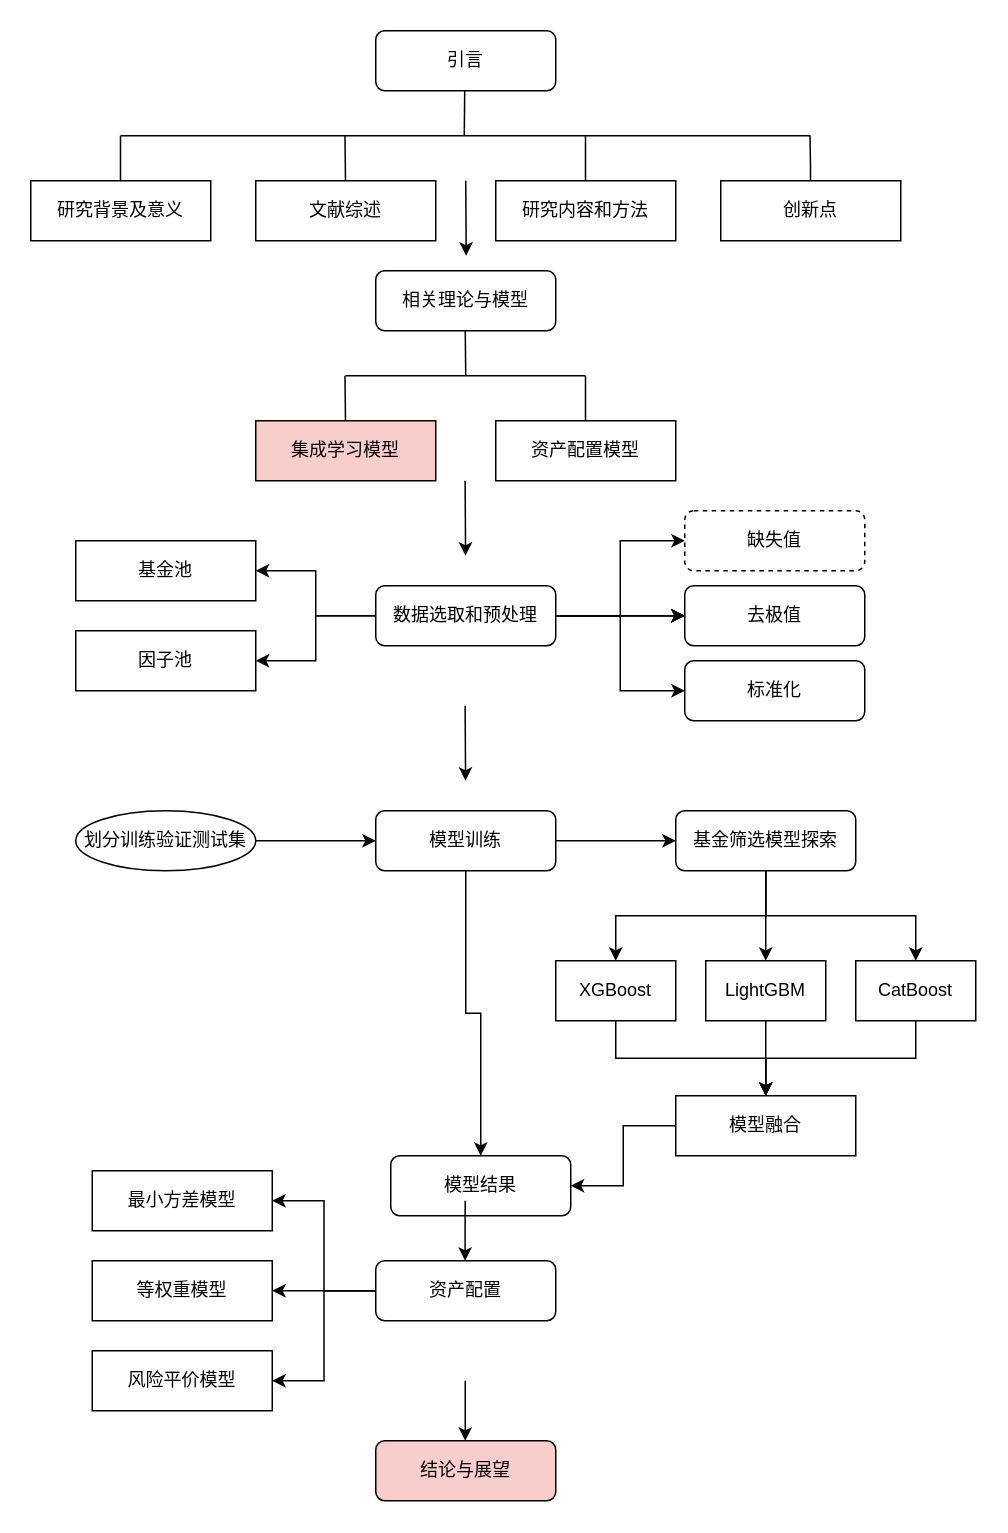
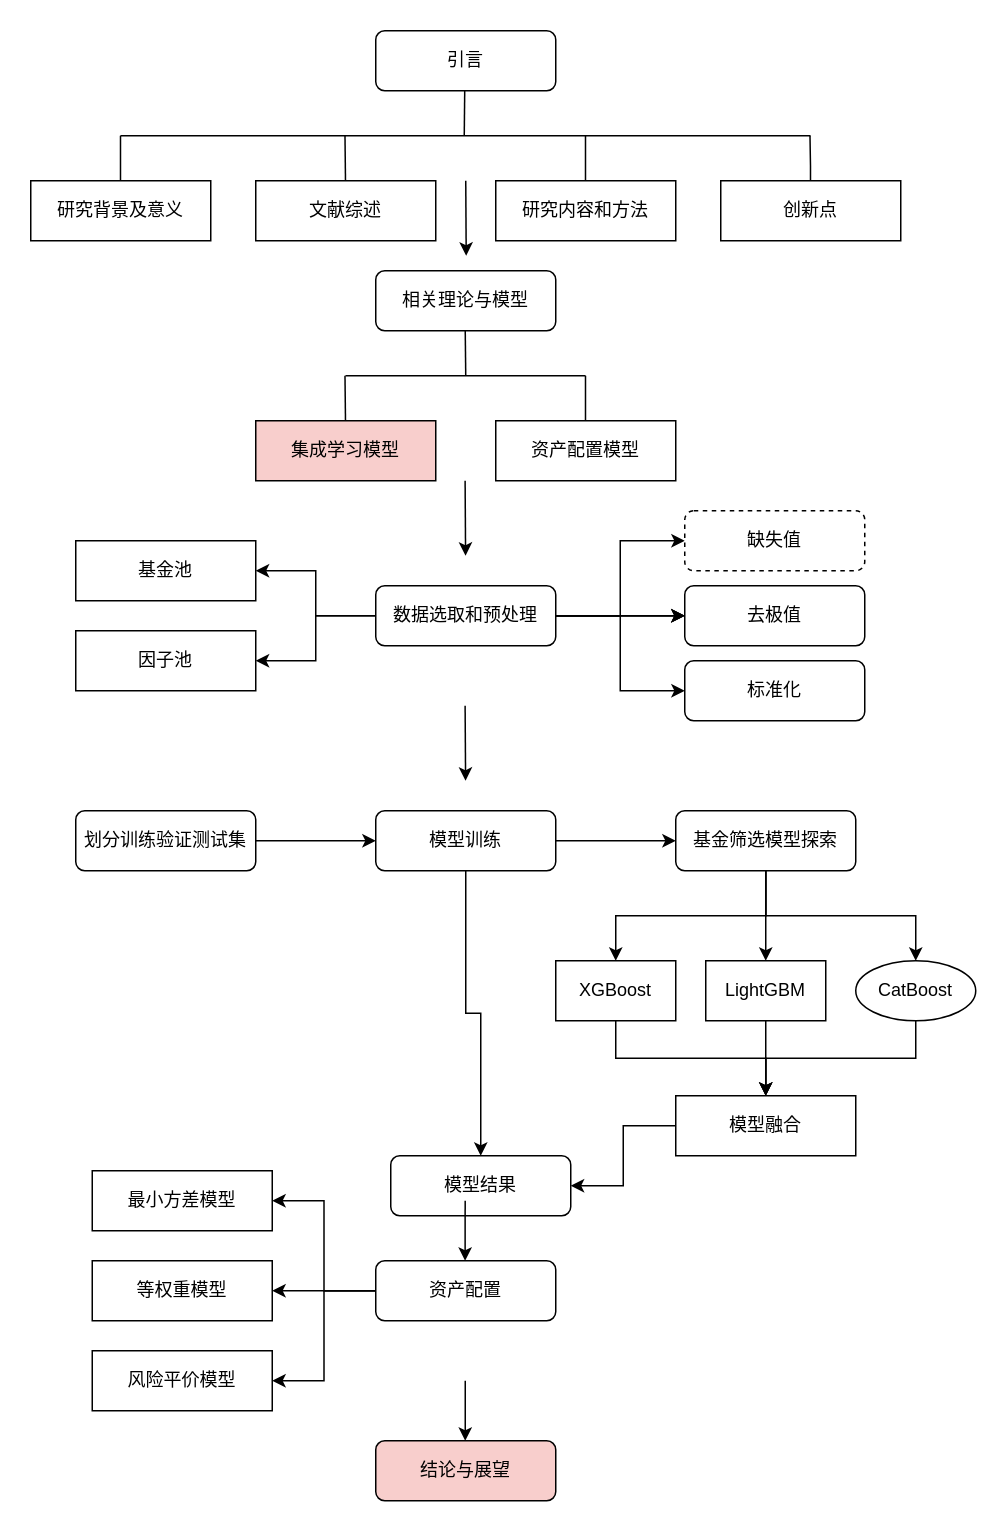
node "划分训练验证测试集": shape ellipse -> rounded rectangle
node "CatBoost": shape rectangle -> ellipse
